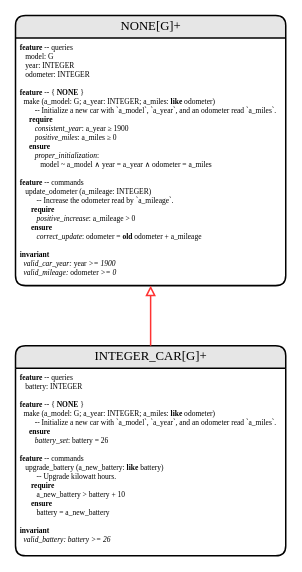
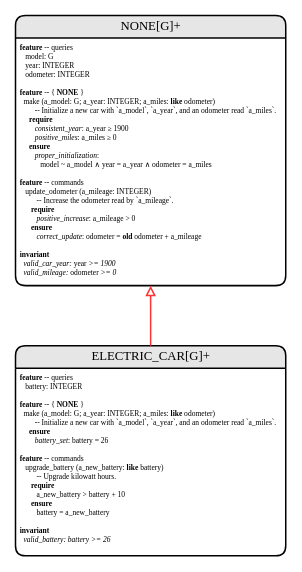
node "INTEGER_CAR[G]+": label "INTEGER_CAR[G]+" -> "ELECTRIC_CAR[G]+"
